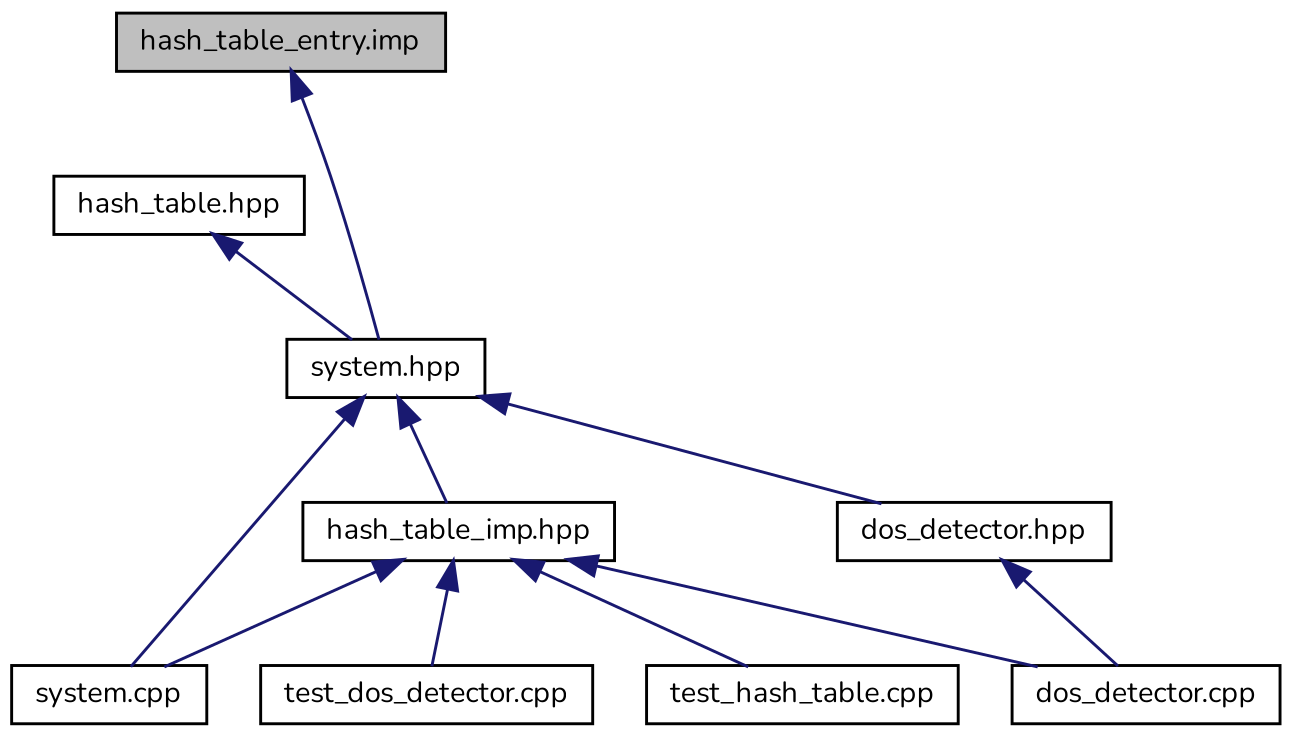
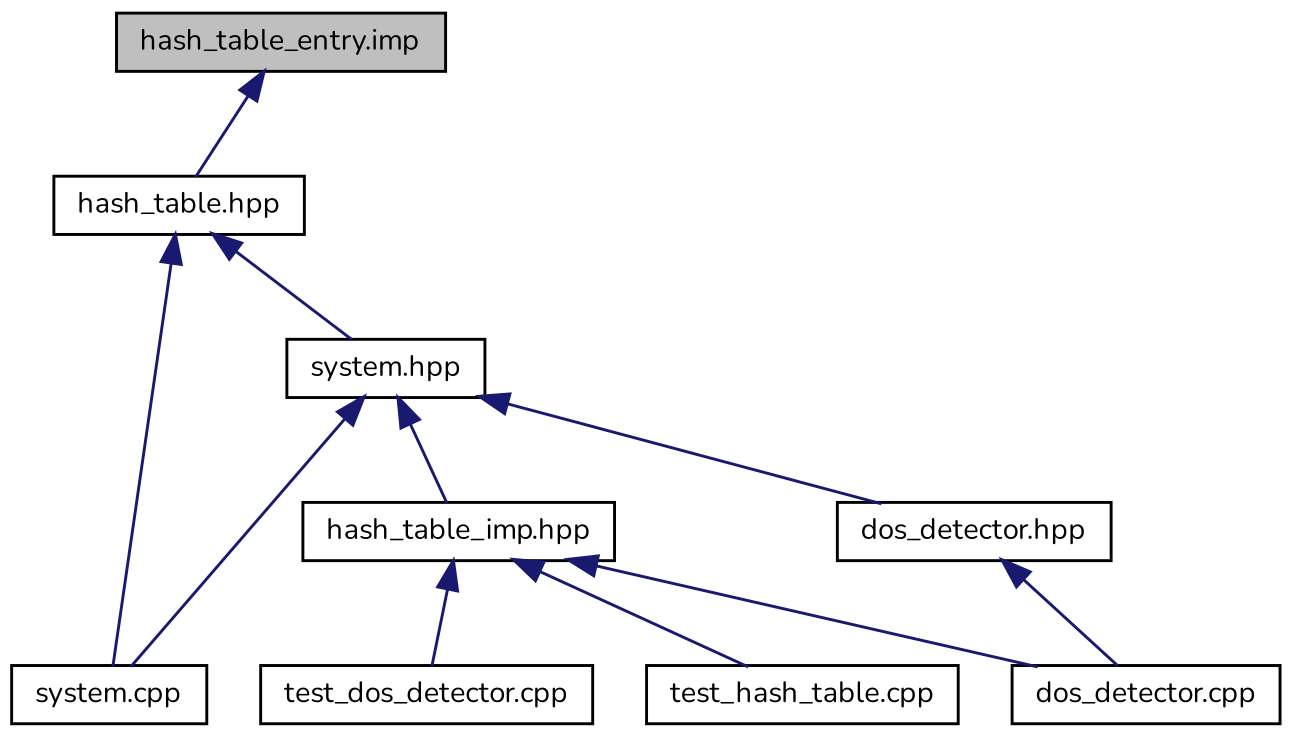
edge "system.hpp" -> "hash_table_entry.imp": now "hash_table.hpp" -> "hash_table_entry.imp"
edge "system.cpp" -> "hash_table_imp.hpp": now "system.cpp" -> "hash_table.hpp"
